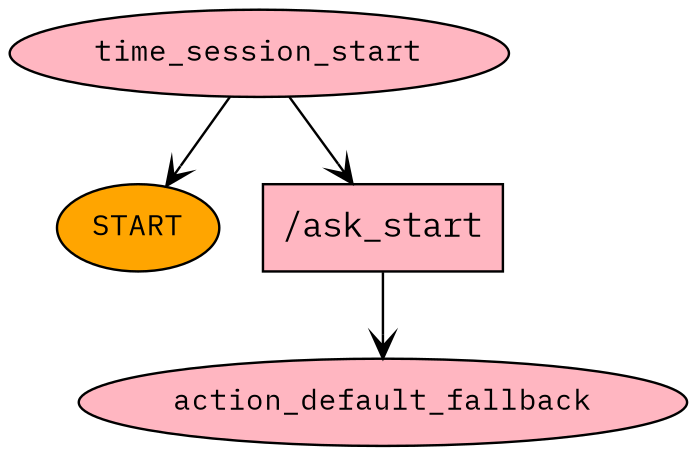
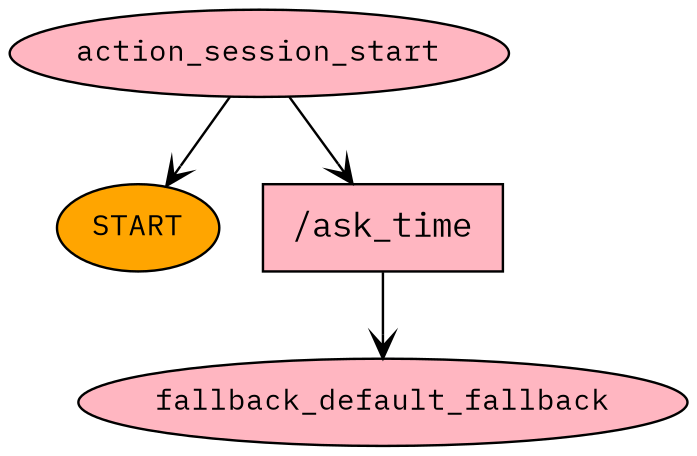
node "time_session_start": label "time_session_start" -> "action_session_start"
node "/ask_start": label "/ask_start" -> "/ask_time"
node "action_default_fallback": label "action_default_fallback" -> "fallback_default_fallback"
